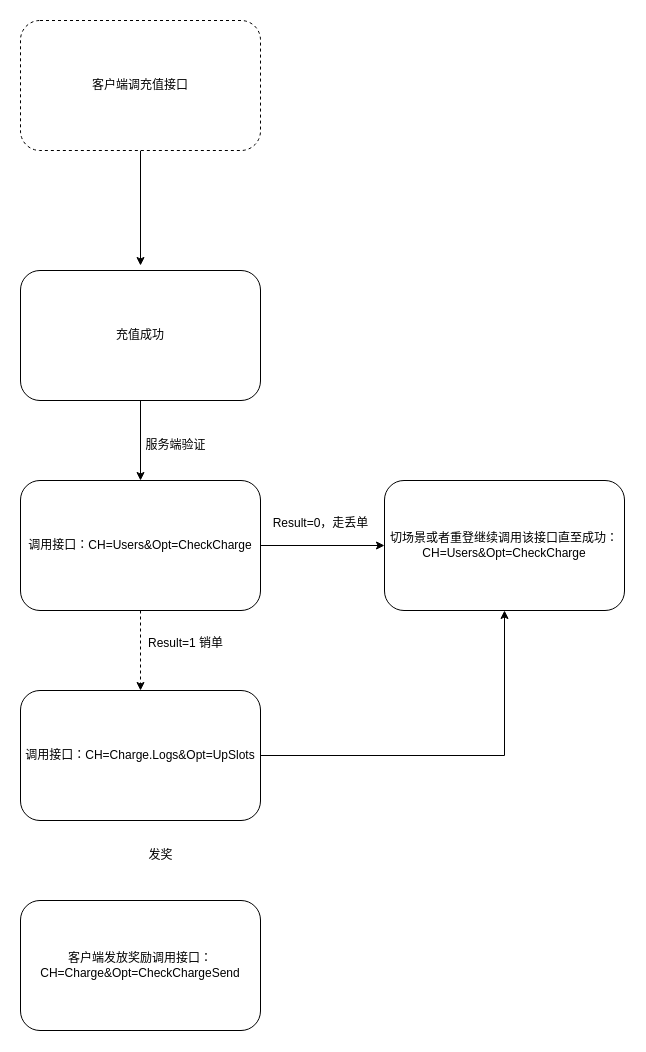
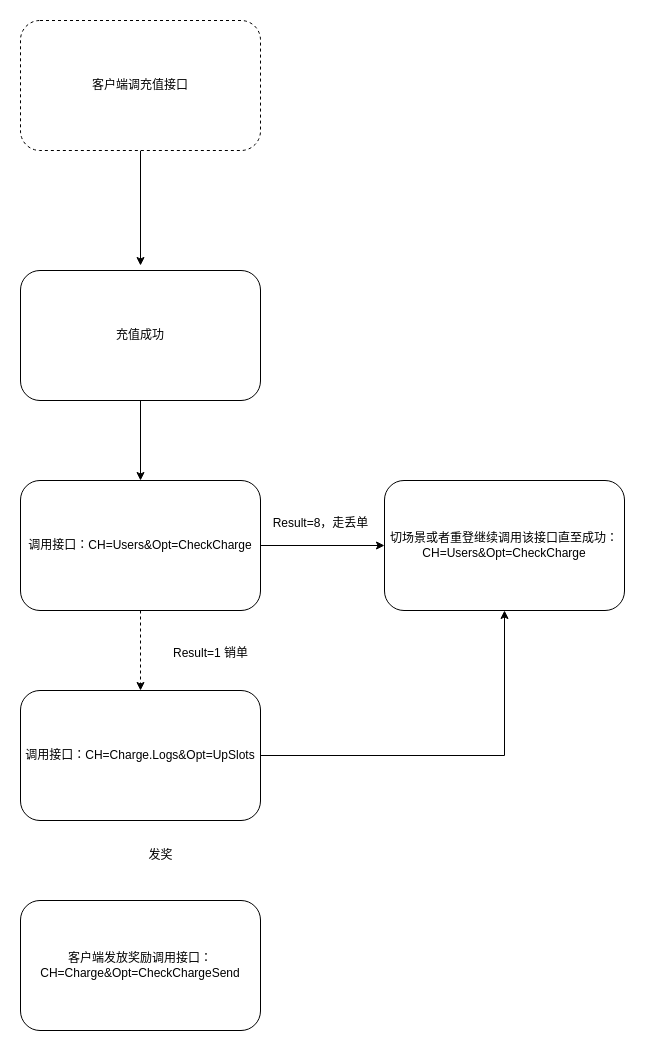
node "服务端验证": removed
node "Result=0，走丢单": label "Result=0，走丢单" -> "Result=8，走丢单"
node "Result=1 销单": moved (186, 644) -> (211, 654)
